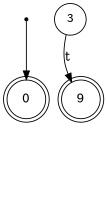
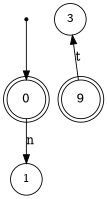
edge "3" -> "9": reversed
node "1": added
